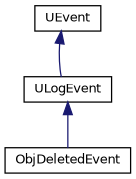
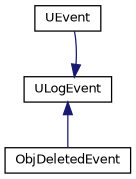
edge "ULogEvent" -> "UEvent": reversed
